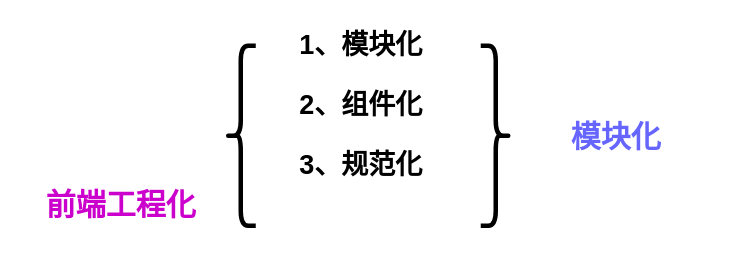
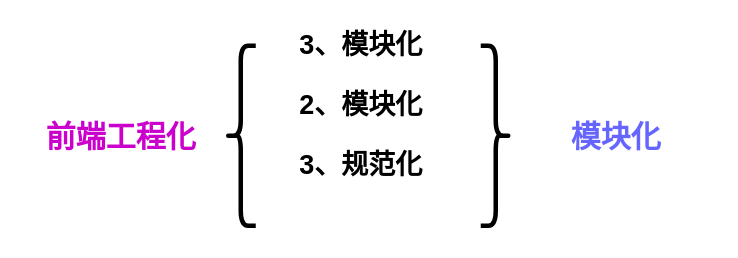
node "1、模块化": label "1、模块化" -> "3、模块化"
node "2、组件化": label "2、组件化" -> "2、模块化"
node "前端工程化": moved (121, 203) -> (121, 136)
